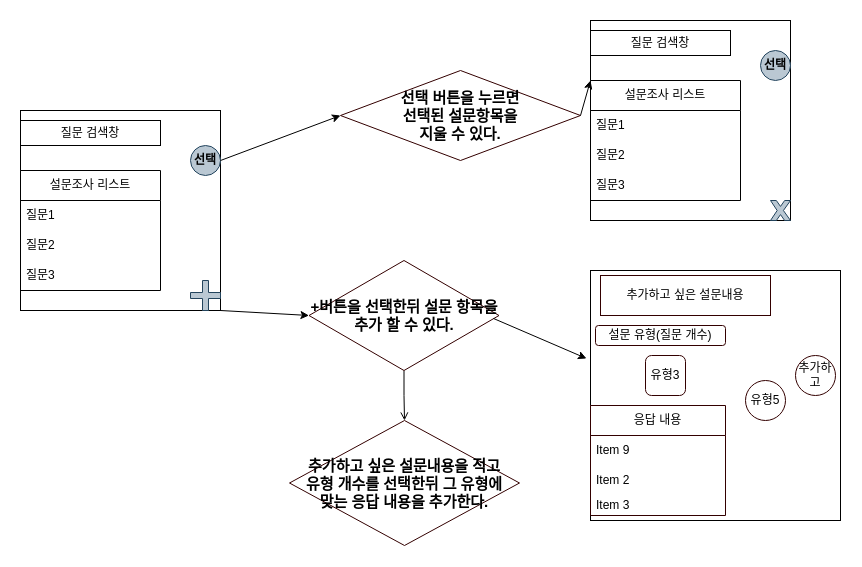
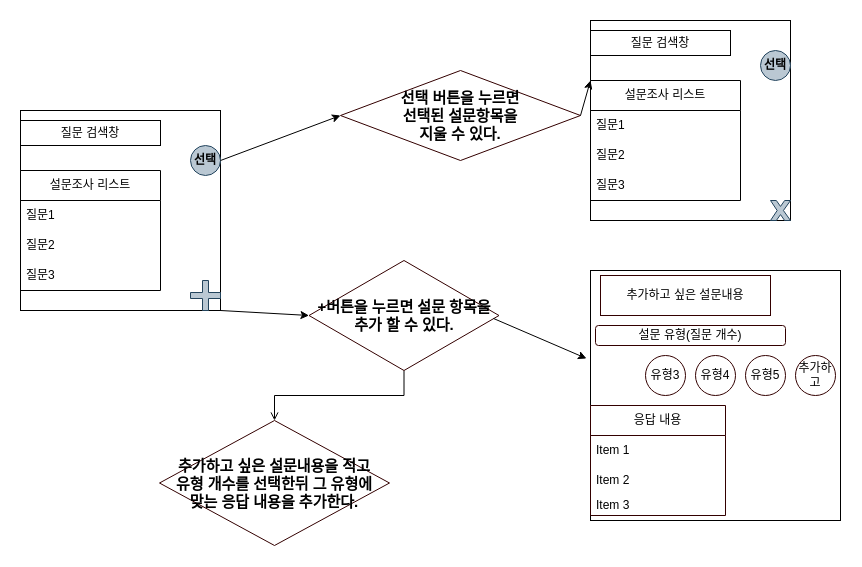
node "+버튼을 선택한뒤 설문 항목을 추가 할 수 있다.": label "+버튼을 선택한뒤 설문 항목을 추가 할 수 있다." -> "+버튼을 누르면 설문 항목을 추가 할 수 있다."
node "설문 유형(질문 개수)": size 130x20 -> 190x20
node "유형3": shape rounded rectangle -> ellipse
node "유형4": added
node "유형5": moved (766, 401) -> (766, 376)
node "Item 9": label "Item 9" -> "Item 1"
node "추가하고 싶은 설문내용을 적고 유형 개수를 선택한뒤 그 유형에 맞는 응답 내용을 추가한다.": moved (405, 483) -> (275, 483)
